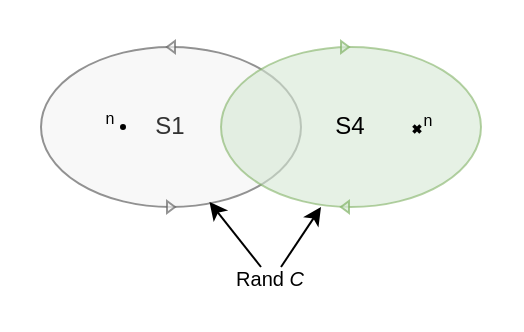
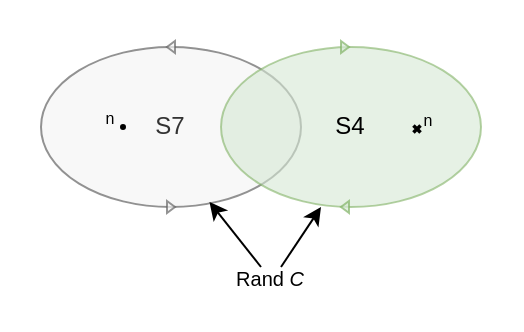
node "S1": label "S1" -> "S7"
